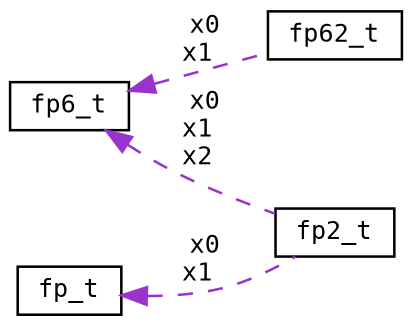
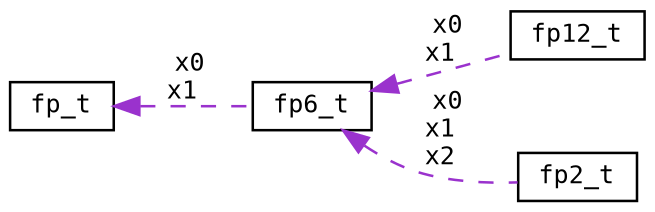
node "fp62_t": label "fp62_t" -> "fp12_t"
edge "fp2_t" -> "fp_t": now "fp6_t" -> "fp_t"
